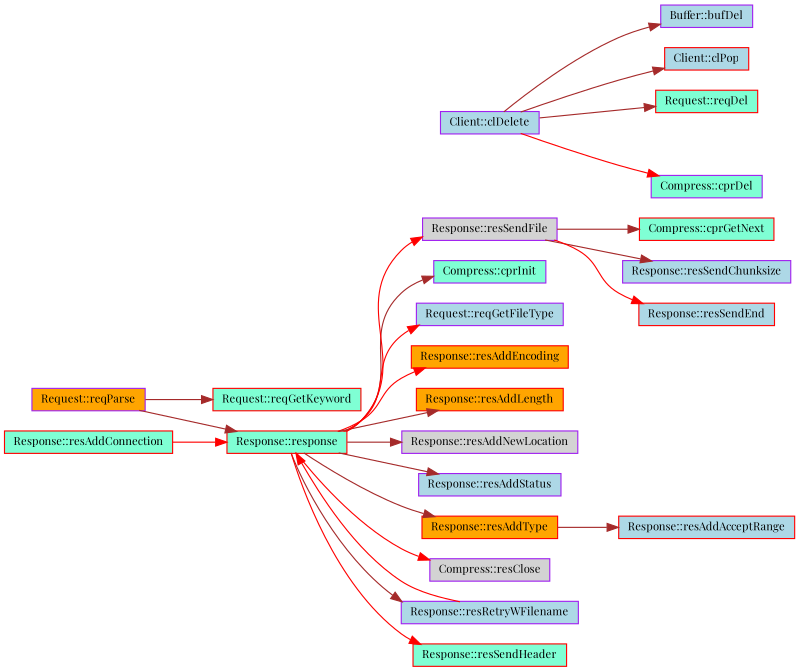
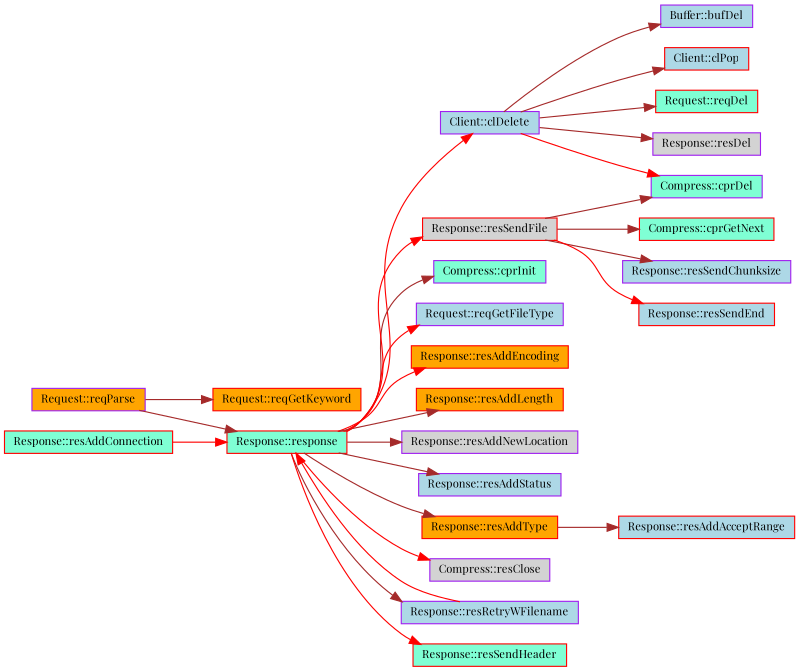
node "Response::resDel": added
edge "Response::resSendFile" -> "Compress::cprDel": added
node "Response::resSendFile": color purple -> red
edge "Response::response" -> "Client::clDelete": added
node "Request::reqGetKeyword": fillcolor aquamarine -> orange
